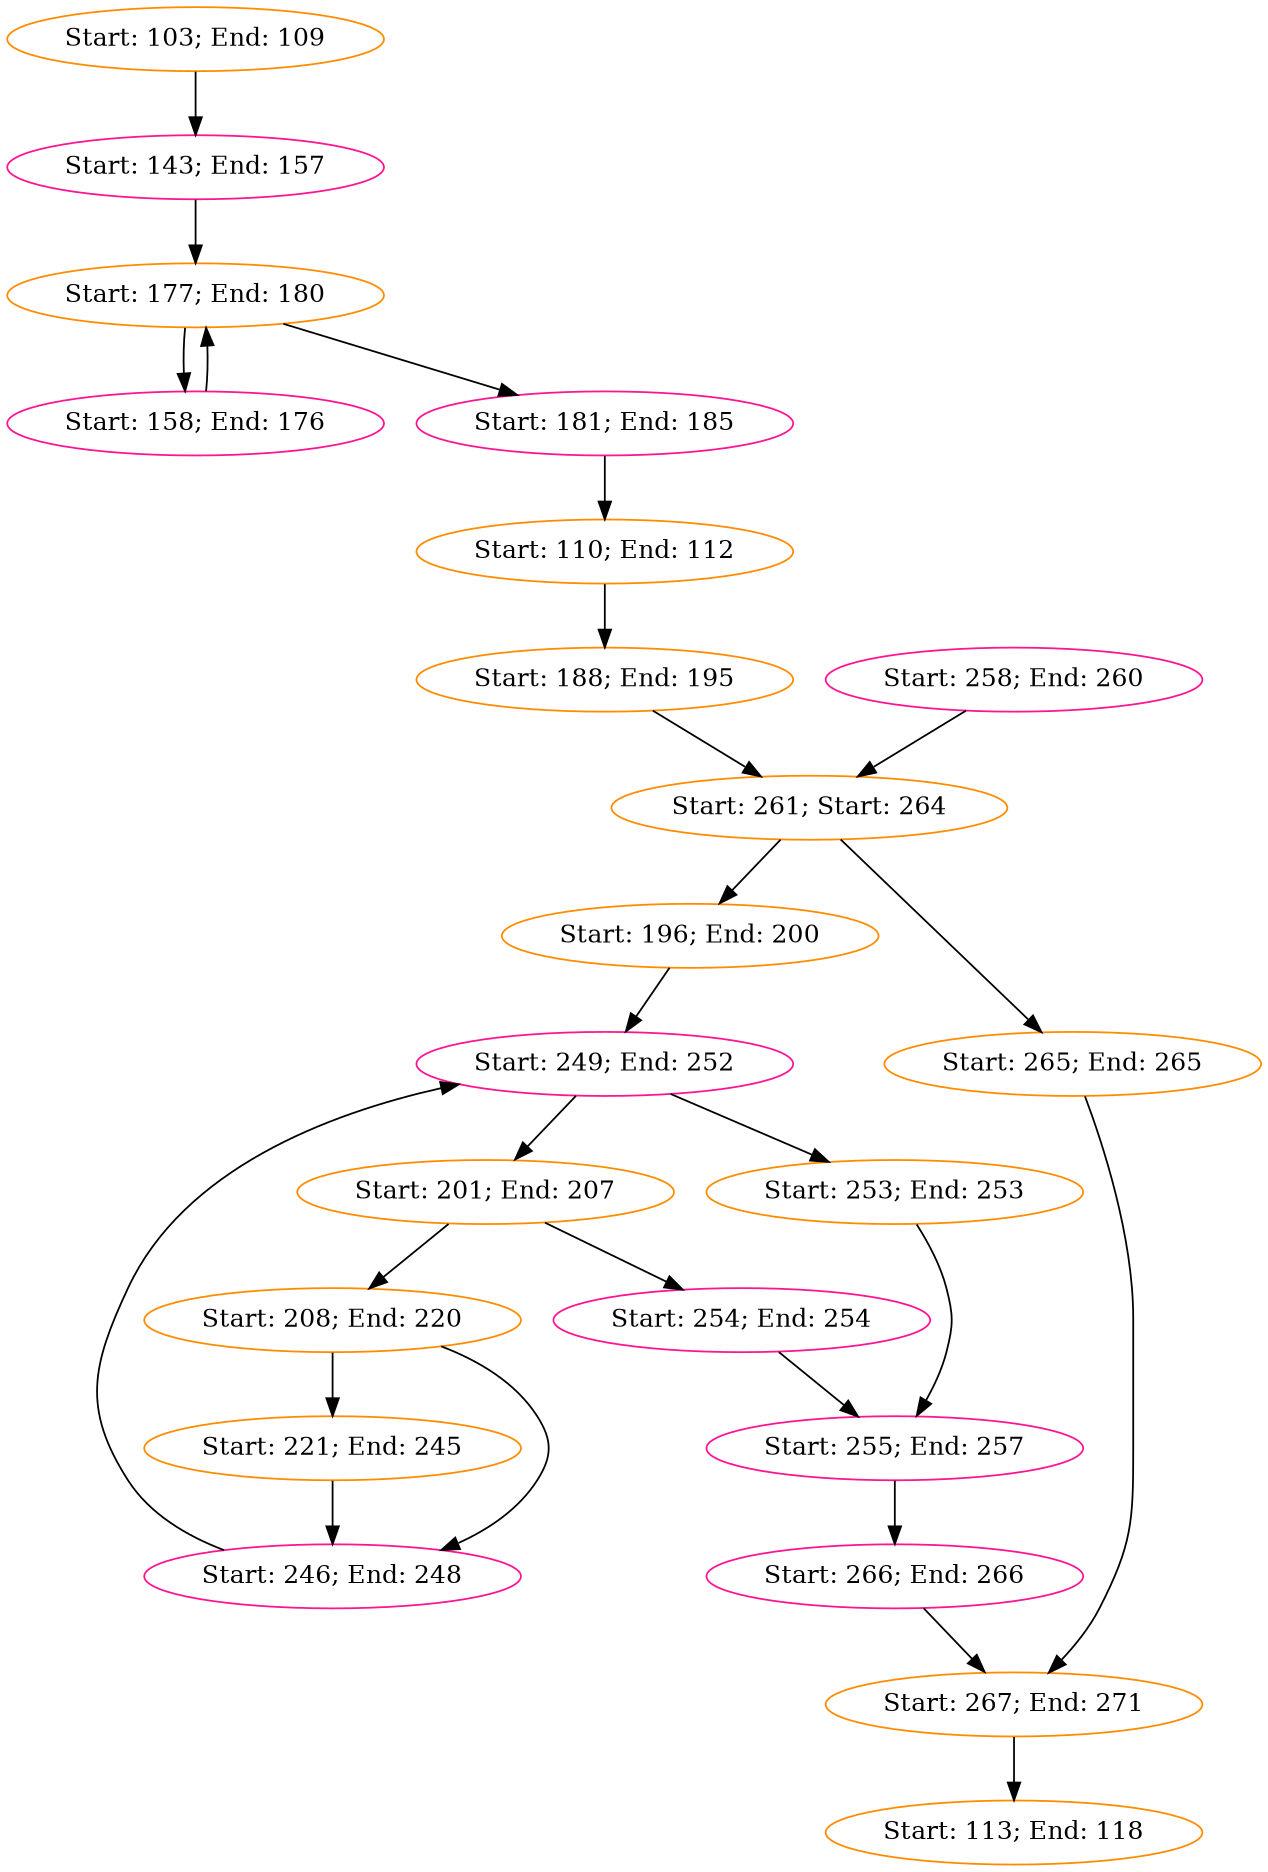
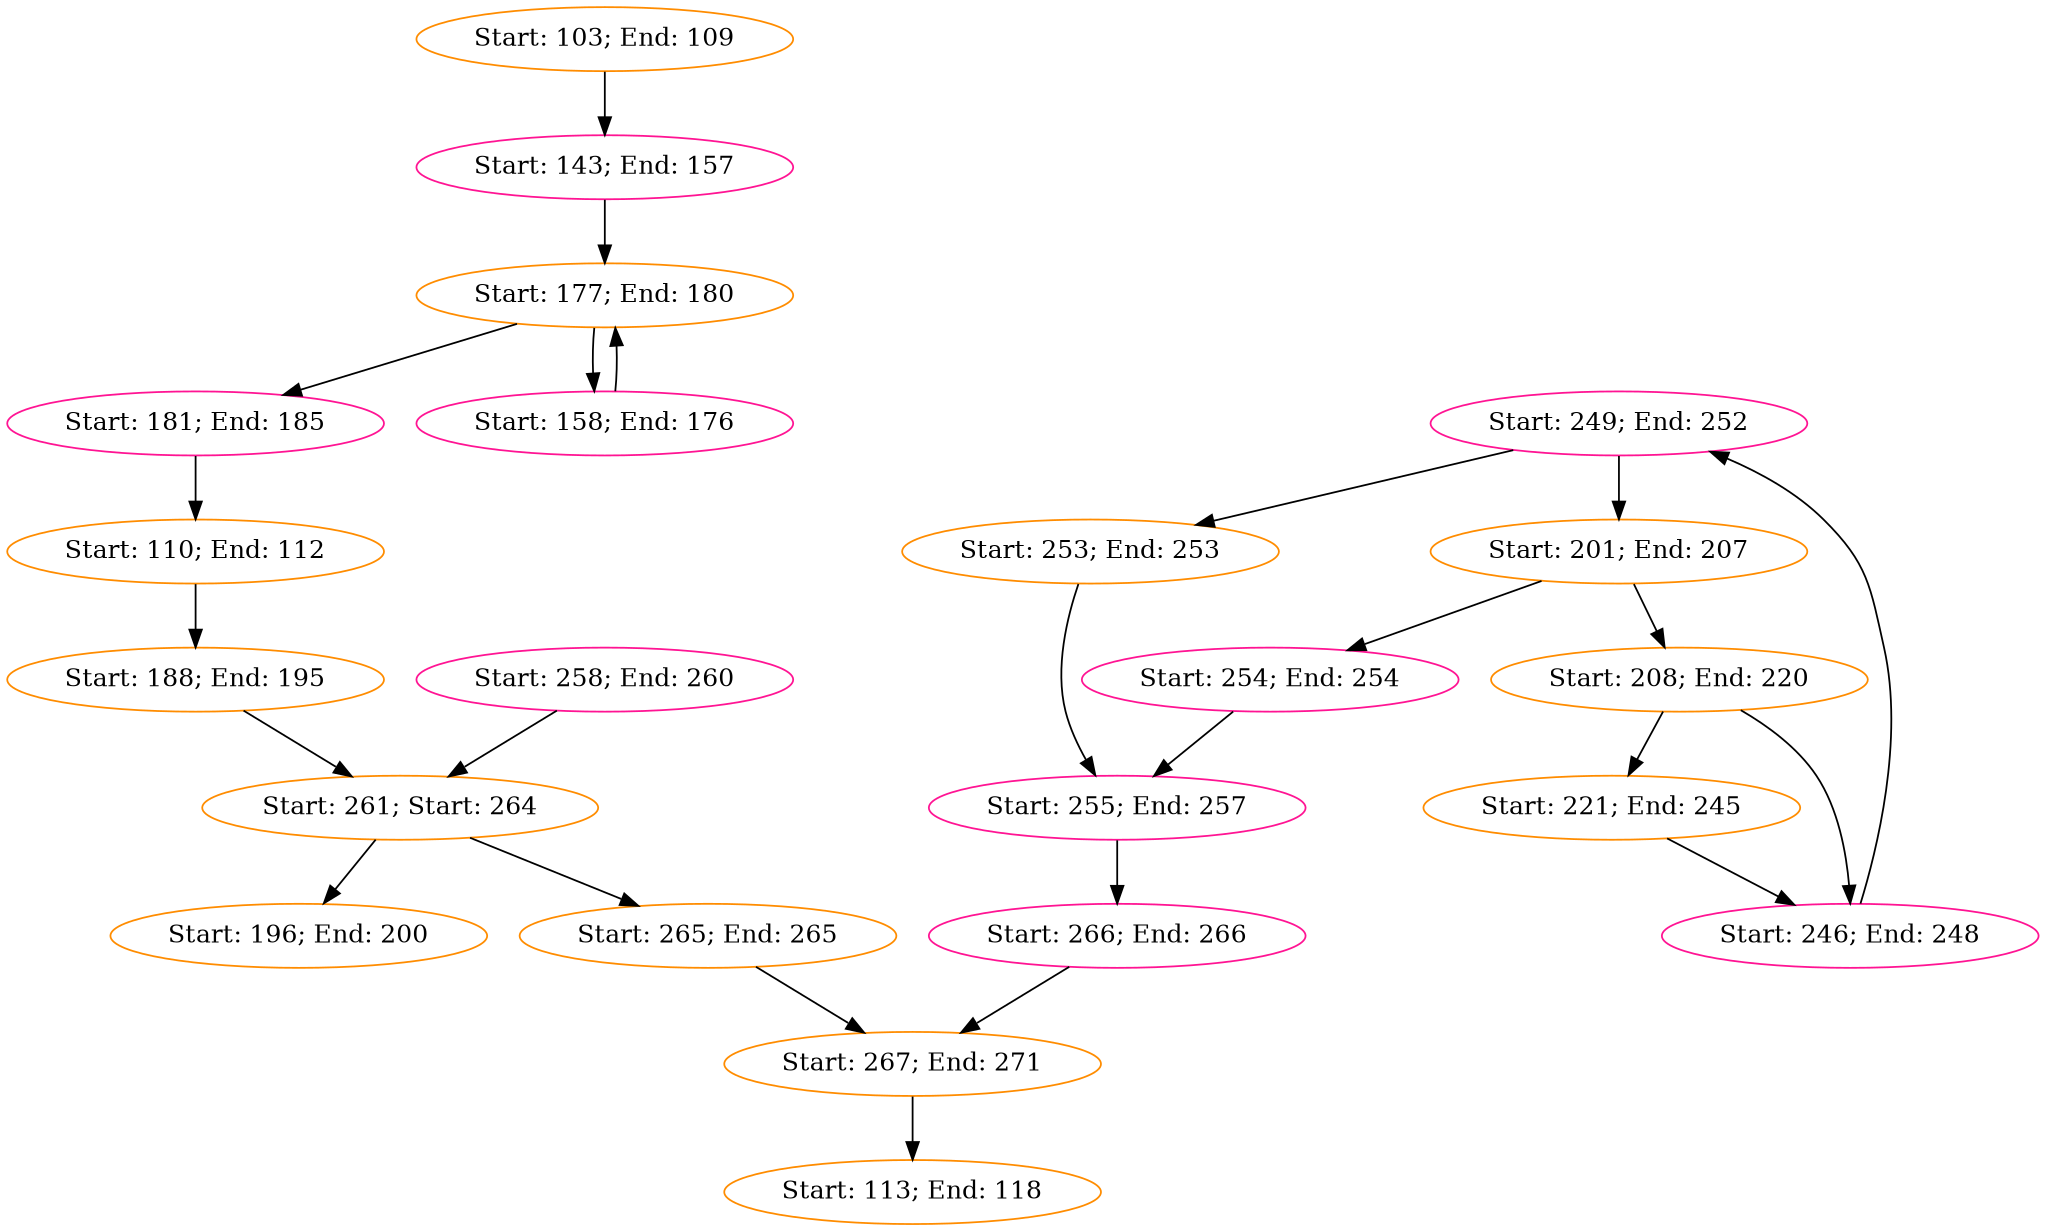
edge "Start: 196; End: 200" -> "Start: 249; End: 252": removed
